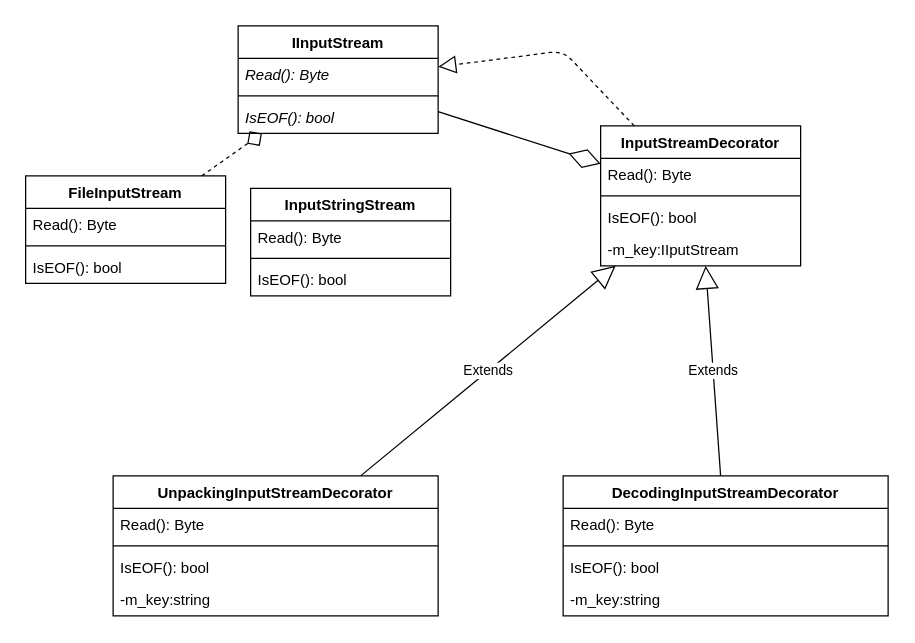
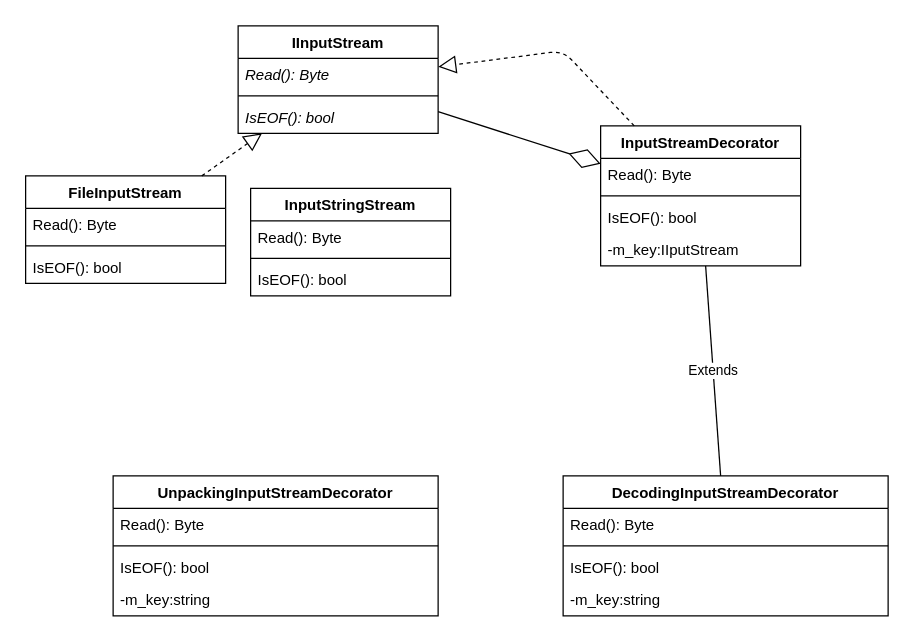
edge "FileInputStream" -> "IInputStream": arrowhead diamond -> block
edge "DecodingInputStreamDecorator" -> "InputStreamDecorator": arrowhead block -> none
edge "UnpackingInputStreamDecorator" -> "InputStreamDecorator": removed, label "Extends"
